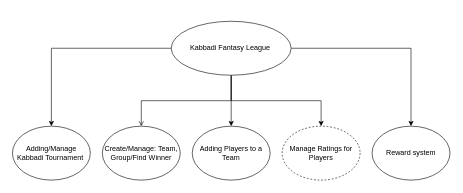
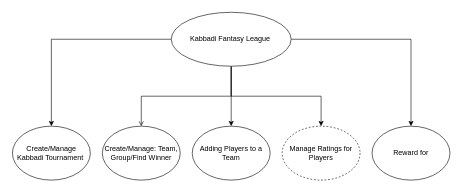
node "Kabbadi Fantasy League": moved (231, 48) -> (231, 39)
node "Adding/Manage Kabbadi Tournament": label "Adding/Manage Kabbadi Tournament" -> "Create/Manage Kabbadi Tournament"
node "Reward system": label "Reward system" -> "Reward for"
